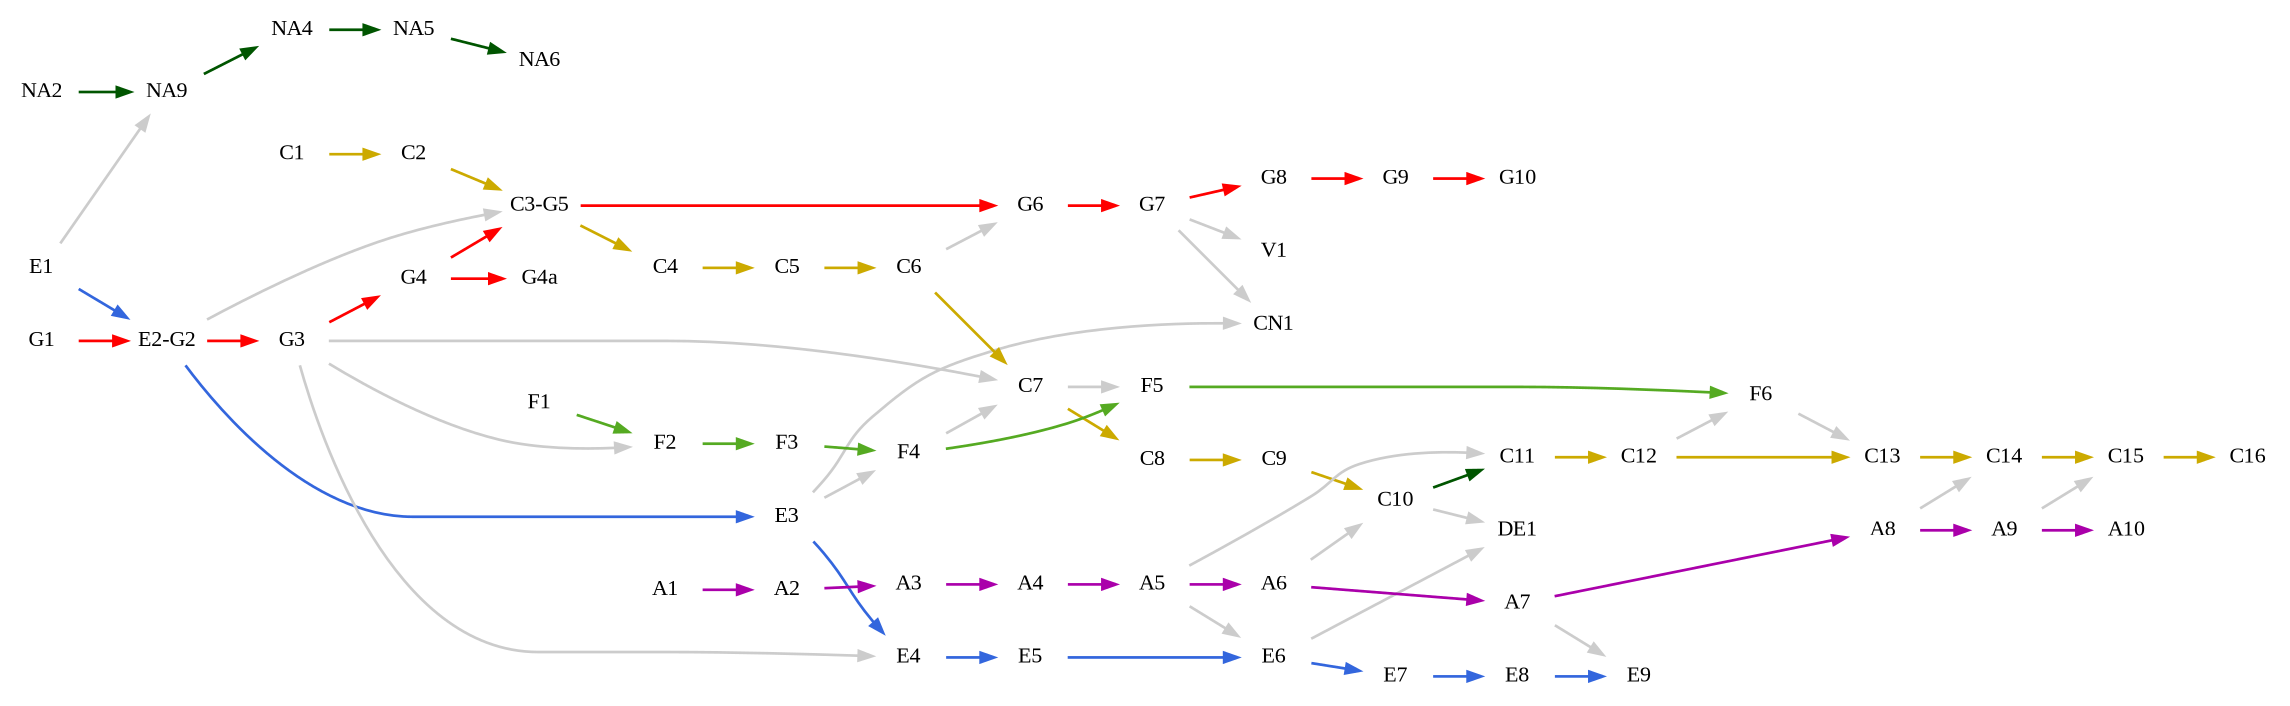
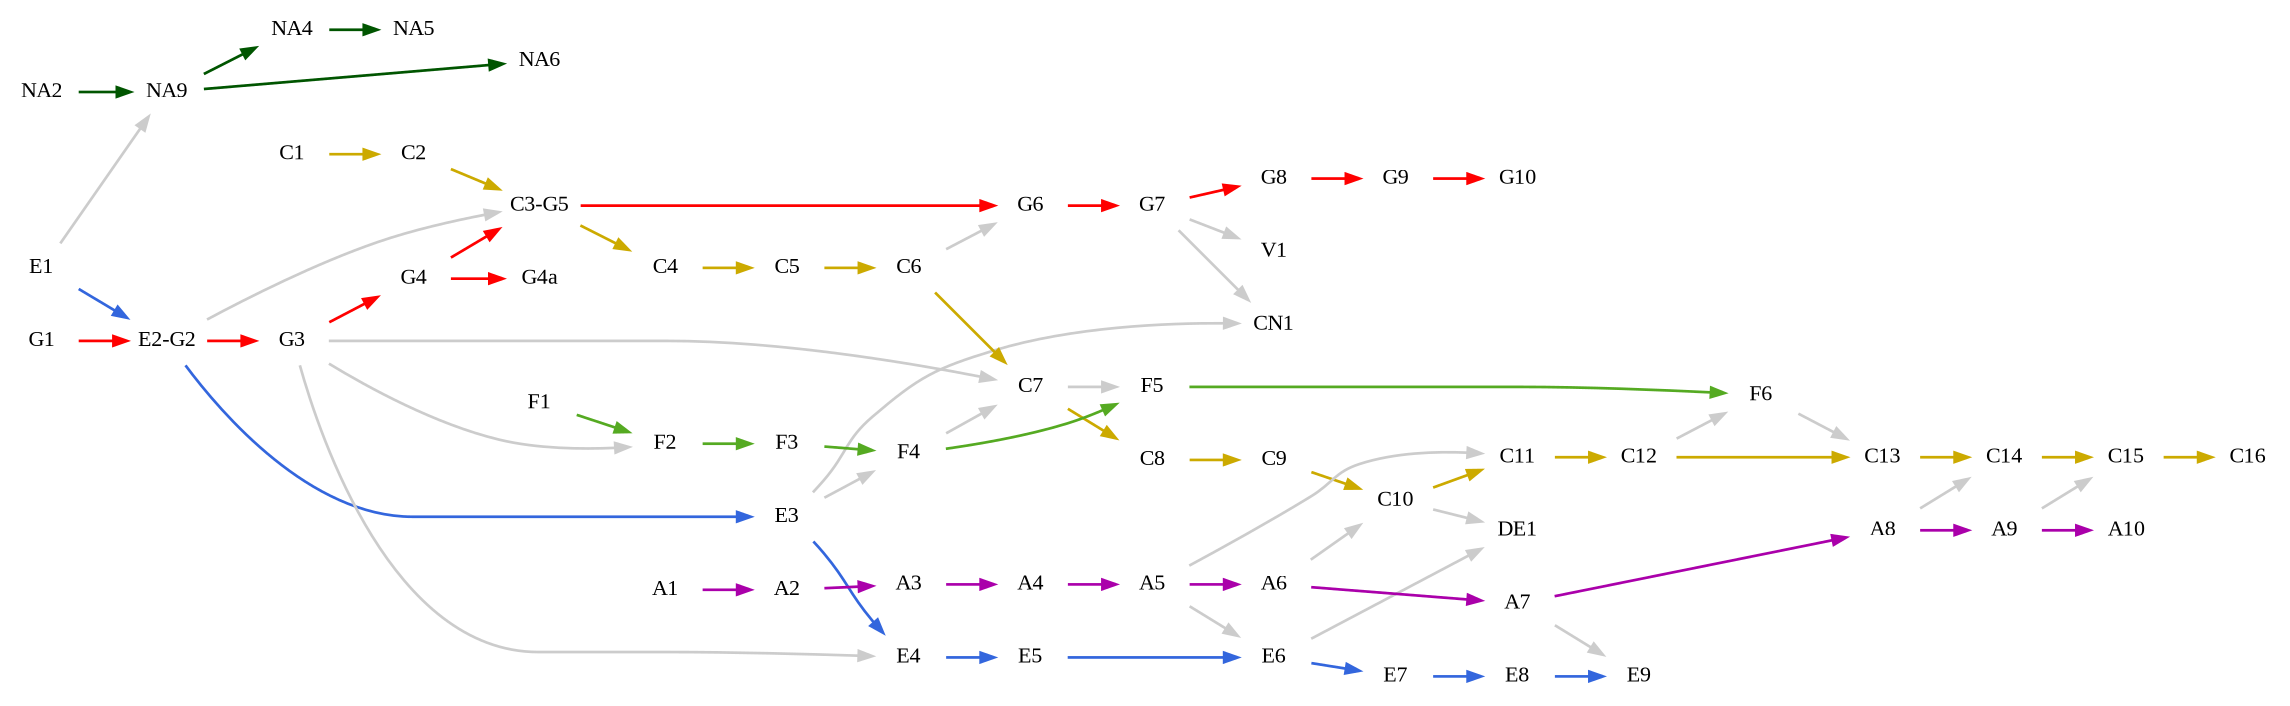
edge "NA5" -> "NA6": now "NA9" -> "NA6"
edge "C10" -> "C11": color #005500 -> #ccaa00
